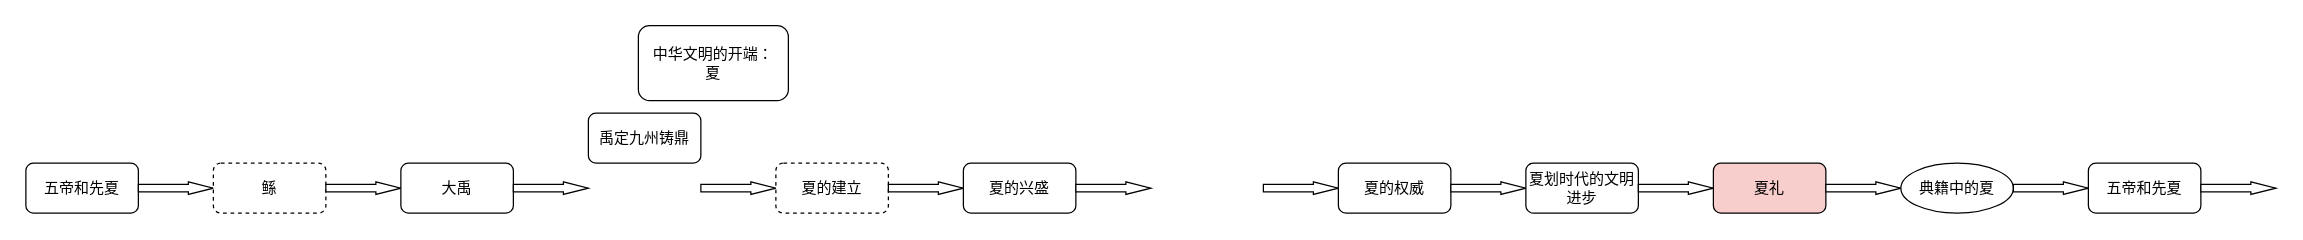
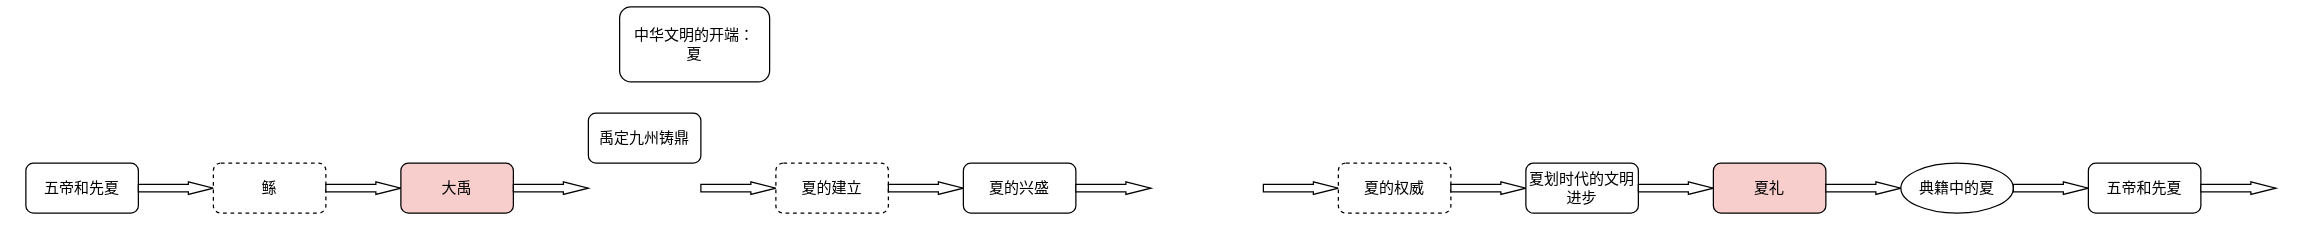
node "中华文明的开端： 夏": moved (713, 63) -> (694, 44)
node "大禹": fillcolor #ffffff -> #f8cecc
node "夏的权威": style solid -> dashed
